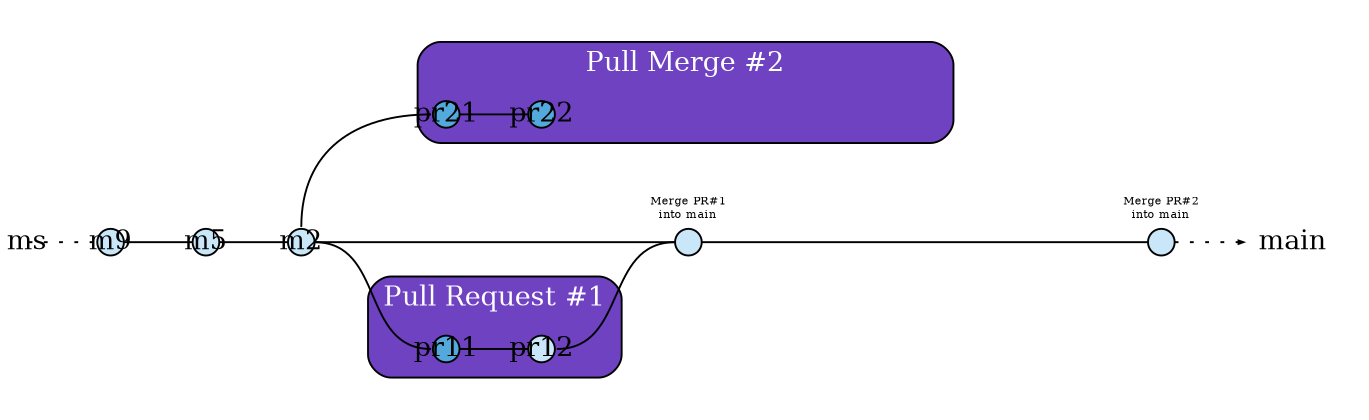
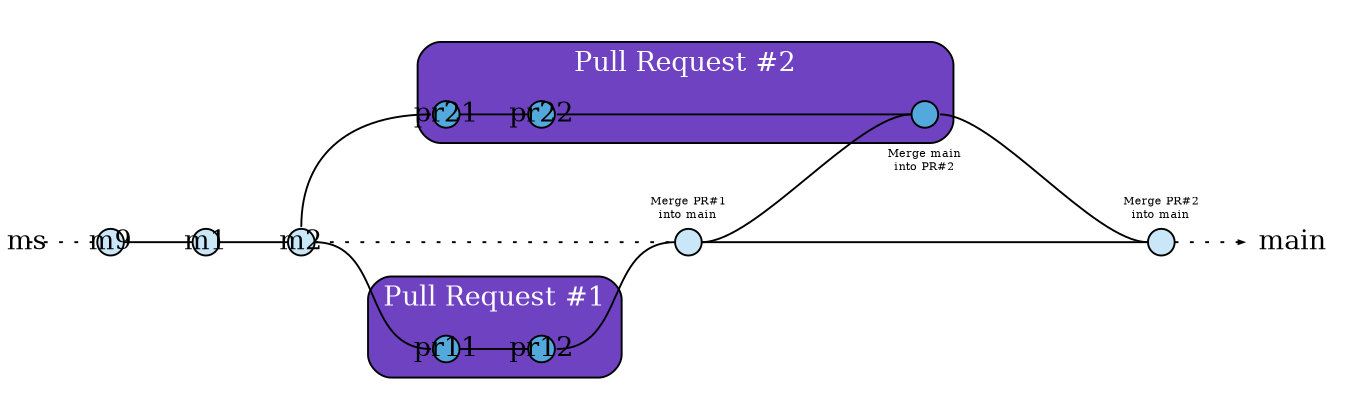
cluster "Pull Merge #2": label "Pull Merge #2" -> "Pull Request #2"
node "Merge main into PR#2": added
node "m5": label "m5" -> "m1"
edge "m2" -- "Merge PR#1 into main": style solid -> dotted
node "pr12": fillcolor #c9e7f8 -> #53a9db
